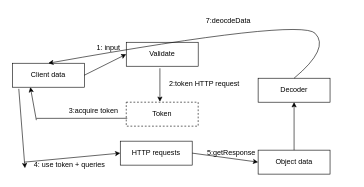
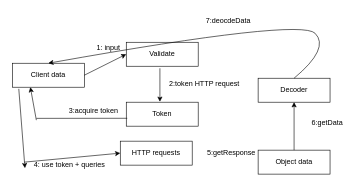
node "Token": style dashed -> solid
node "6:getData": added
edge "HTTP requests" -> "Object data": removed
